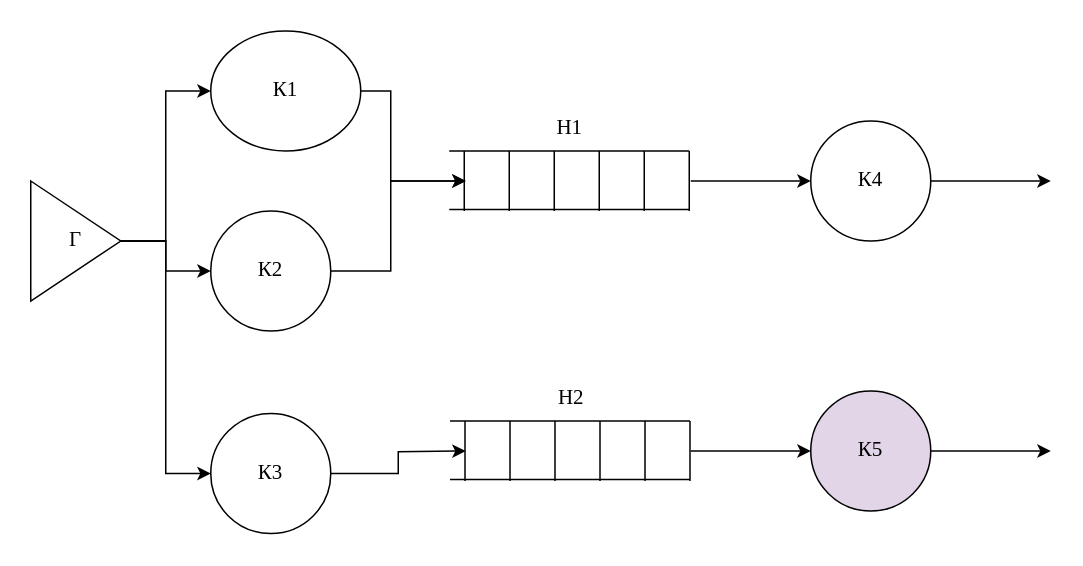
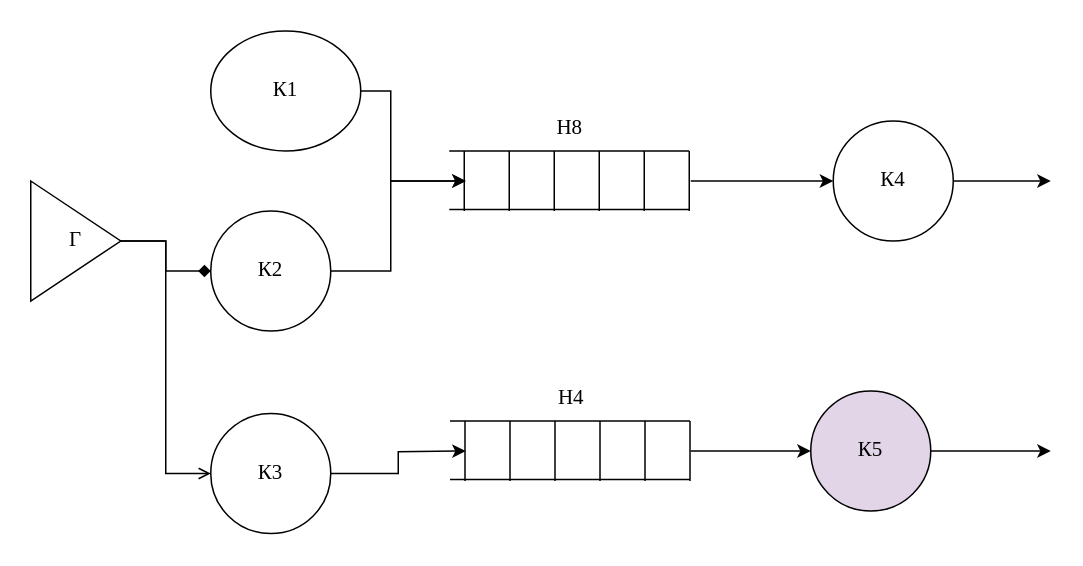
node "Н1": label "Н1" -> "Н8"
edge "Г" -> "К1": removed
node "К4": moved (871, 181) -> (893, 181)
edge "Г" -> "К2": arrowhead classic -> diamond
node "Н2": label "Н2" -> "Н4"
edge "Г" -> "К3": arrowhead classic -> open
